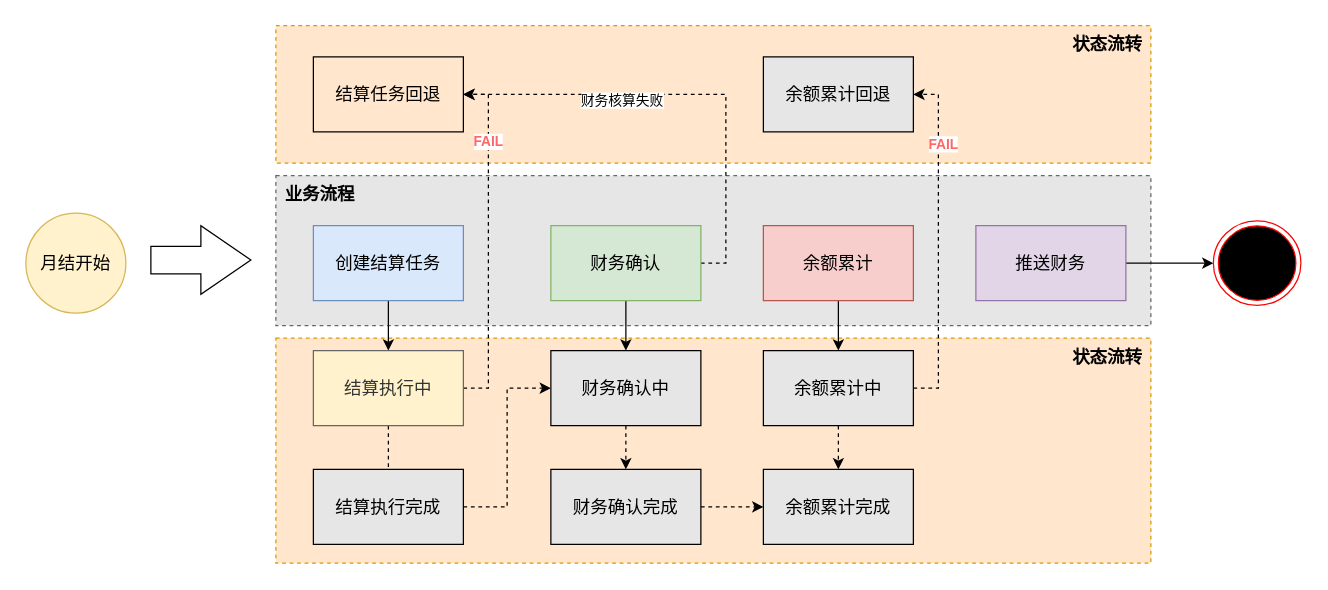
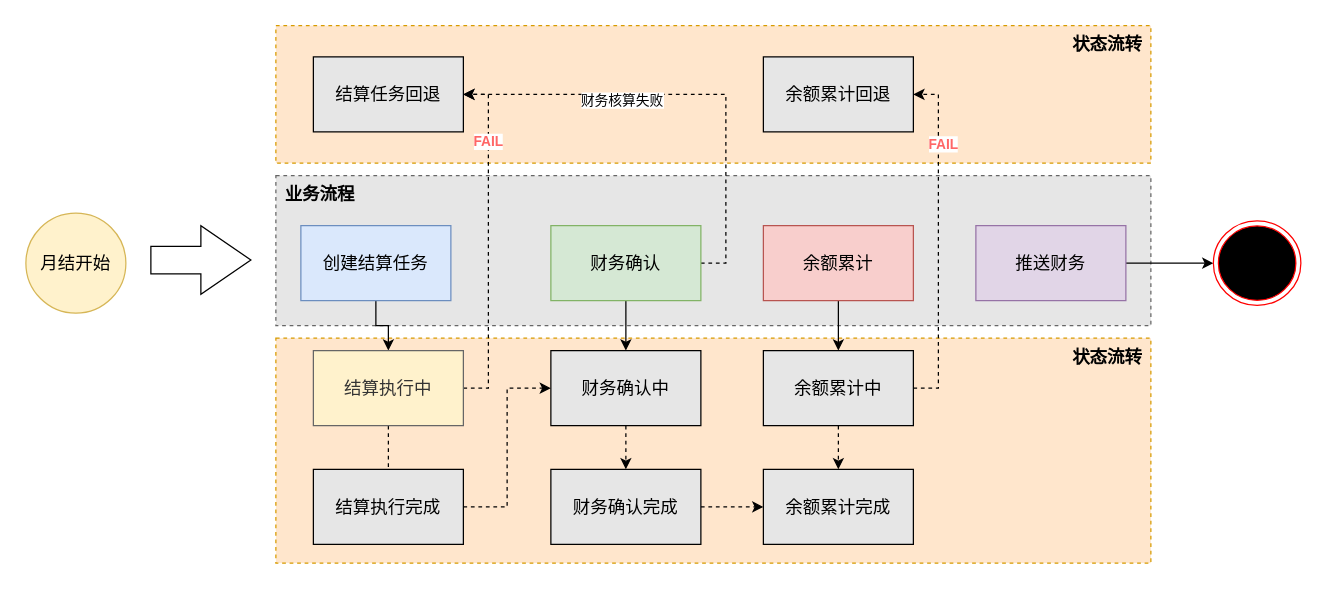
node "结算任务回退": fillcolor #ffe6cc -> #e6e6e6
node "创建结算任务": moved (388, 263) -> (376, 263)
